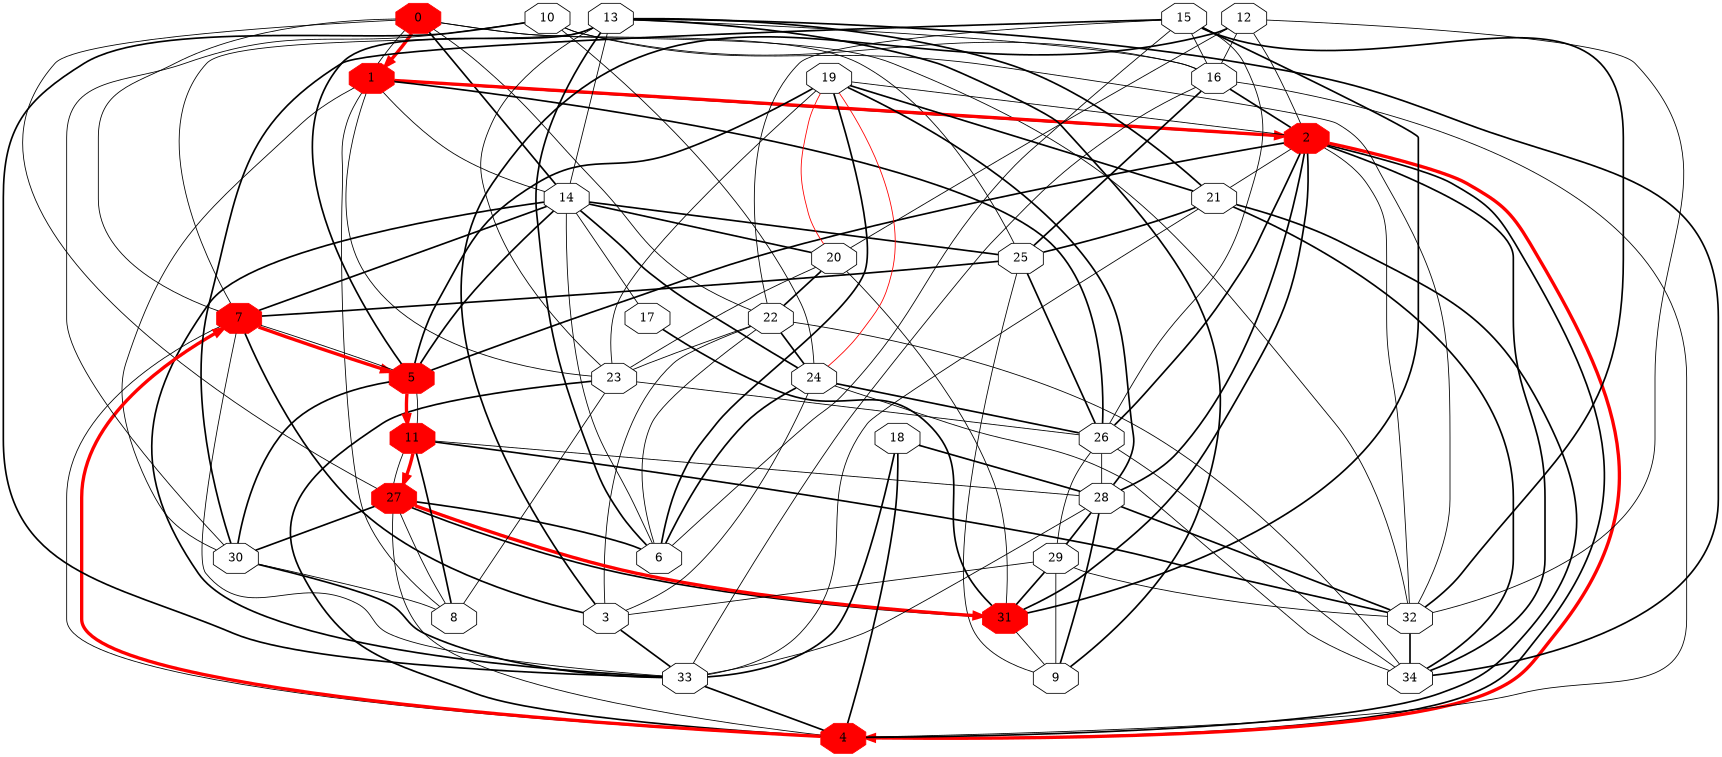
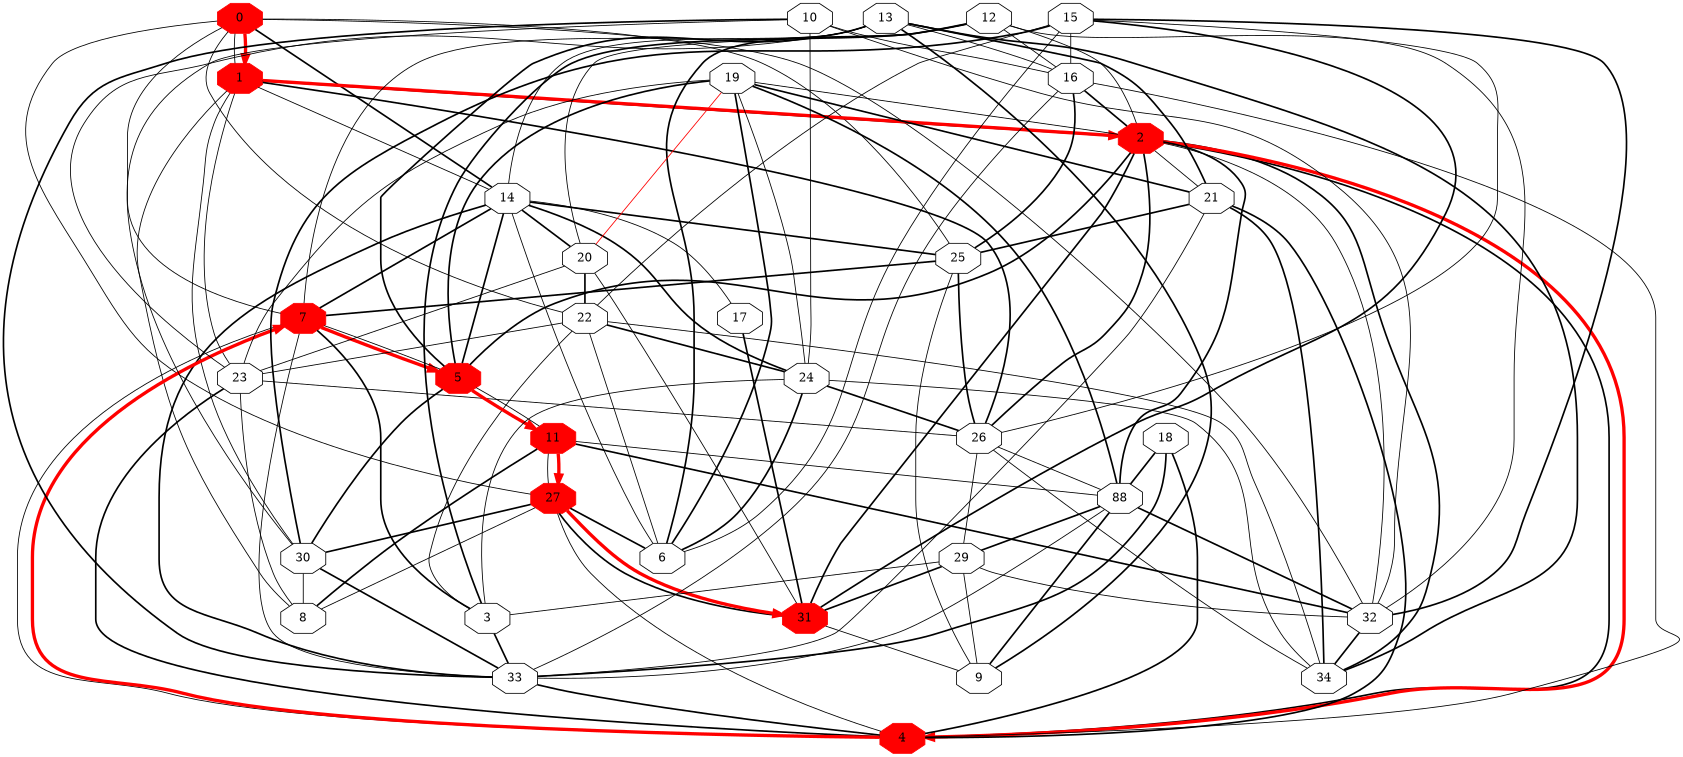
edge "19" -- "24": color red -> black
edge "13" -- "6": now "12" -- "6"
node "28": label "28" -> "88"
